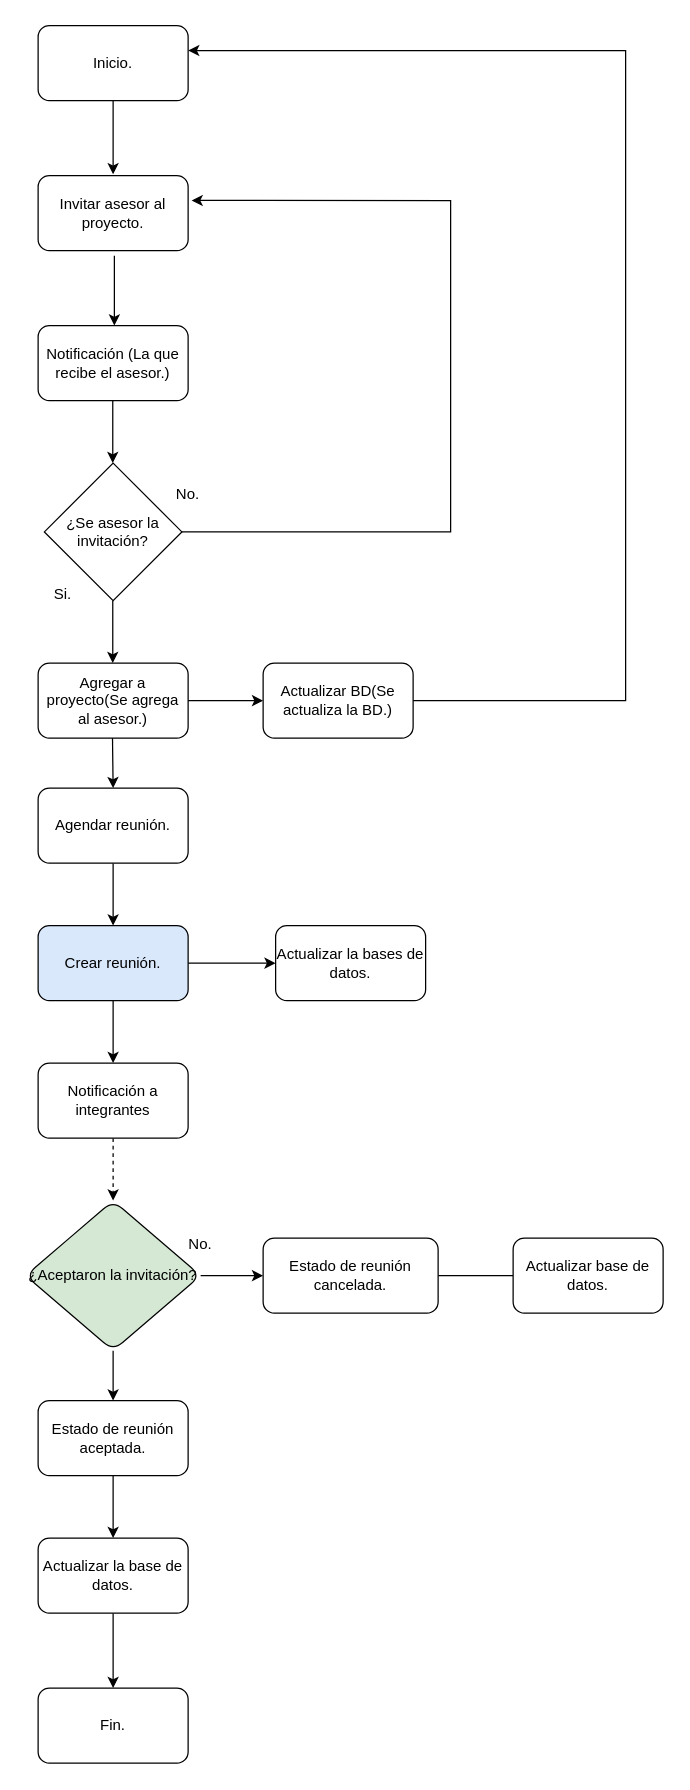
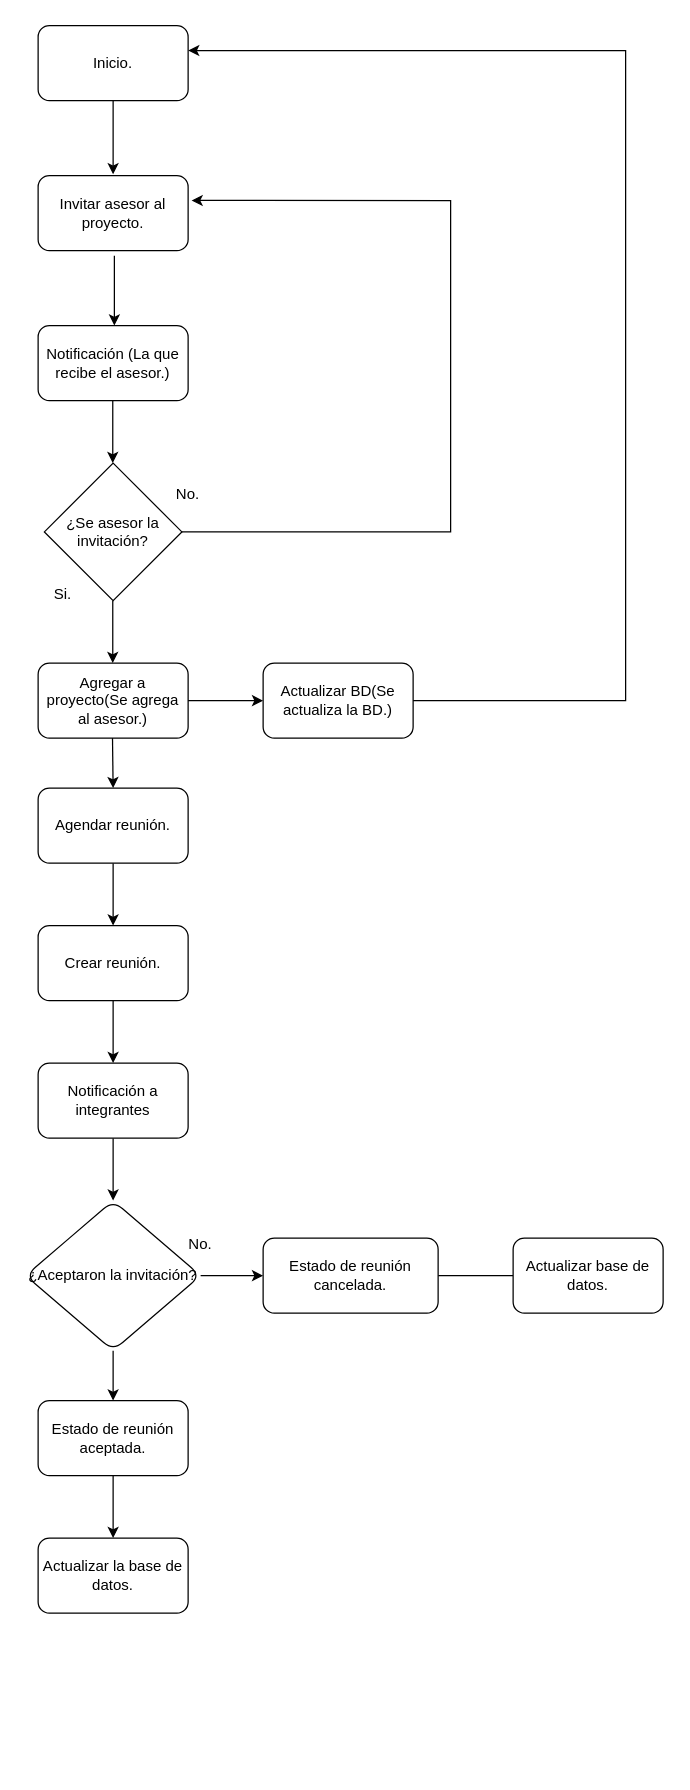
node "Crear reunión.": fillcolor #dae8fc -> #ffffff
edge "Crear reunión." -> "Actualizar la bases de datos.": removed
node "Actualizar la bases de datos.": removed
edge "Notificación a integrantes" -> "¿Aceptaron la invitación?": style dashed -> solid
node "¿Aceptaron la invitación?": fillcolor #d5e8d4 -> #ffffff
edge "Actualizar la base de datos." -> "Fin.": removed
node "Fin.": removed
